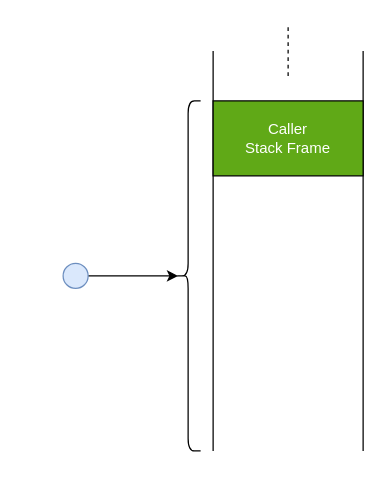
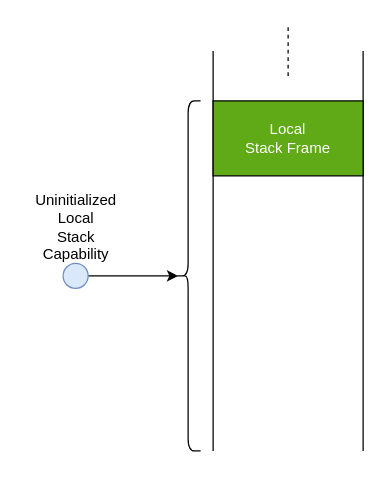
node "Caller Stack Frame": label "Caller Stack Frame" -> "Local Stack Frame"
node "Uninitialized Local Stack Capability": added
